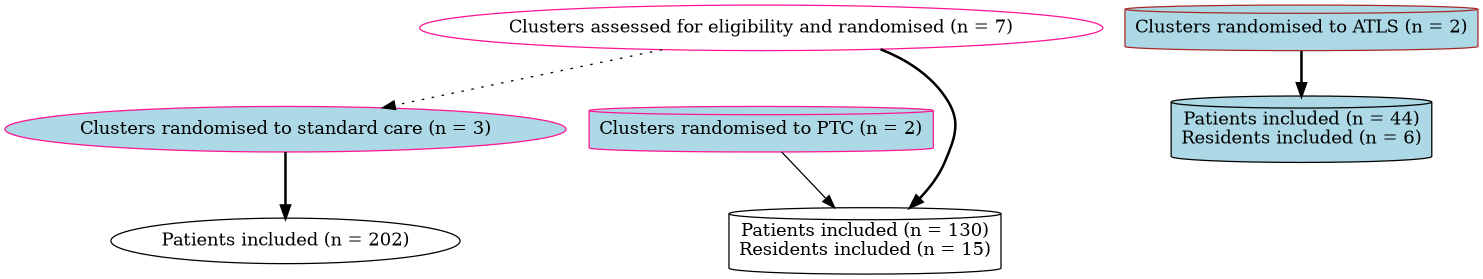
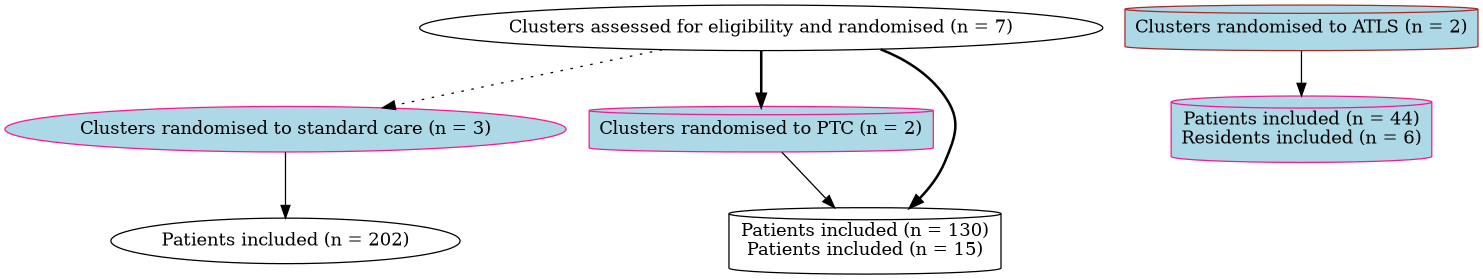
node "Clusters assessed for eligibility and randomised (n = 7)": color deeppink -> black
edge "Clusters randomised to ATLS (n = 2)" -> "Patients included (n = 44) Residents included (n = 6)": style bold -> solid
edge "Clusters assessed for eligibility and randomised (n = 7)" -> "Clusters randomised to PTC (n = 2)": added
node "Patients included (n = 44) Residents included (n = 6)": color black -> deeppink
edge "Clusters randomised to standard care (n = 3)" -> "Patients included (n = 202)": style bold -> solid
node "Patients included (n = 130) Residents included (n = 15)": label "Patients included (n = 130) Residents included (n = 15)" -> "Patients included (n = 130) Patients included (n = 15)"
